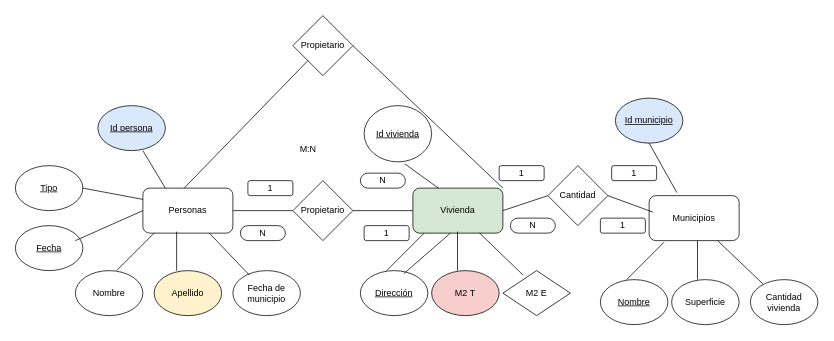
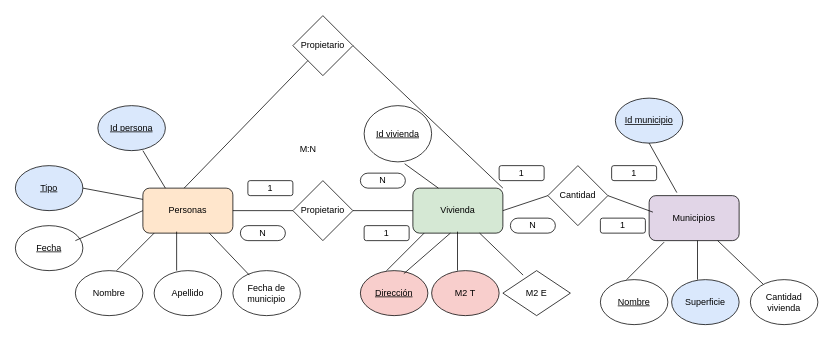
node "Tipo": fillcolor #ffffff -> #dae8fc
node "Personas": fillcolor #ffffff -> #ffe6cc
node "Municipios": fillcolor #ffffff -> #e1d5e7
node "Apellido": fillcolor #fff2cc -> #ffffff
node "Dirección": fillcolor #ffffff -> #f8cecc
node "Superficie": fillcolor #ffffff -> #dae8fc
